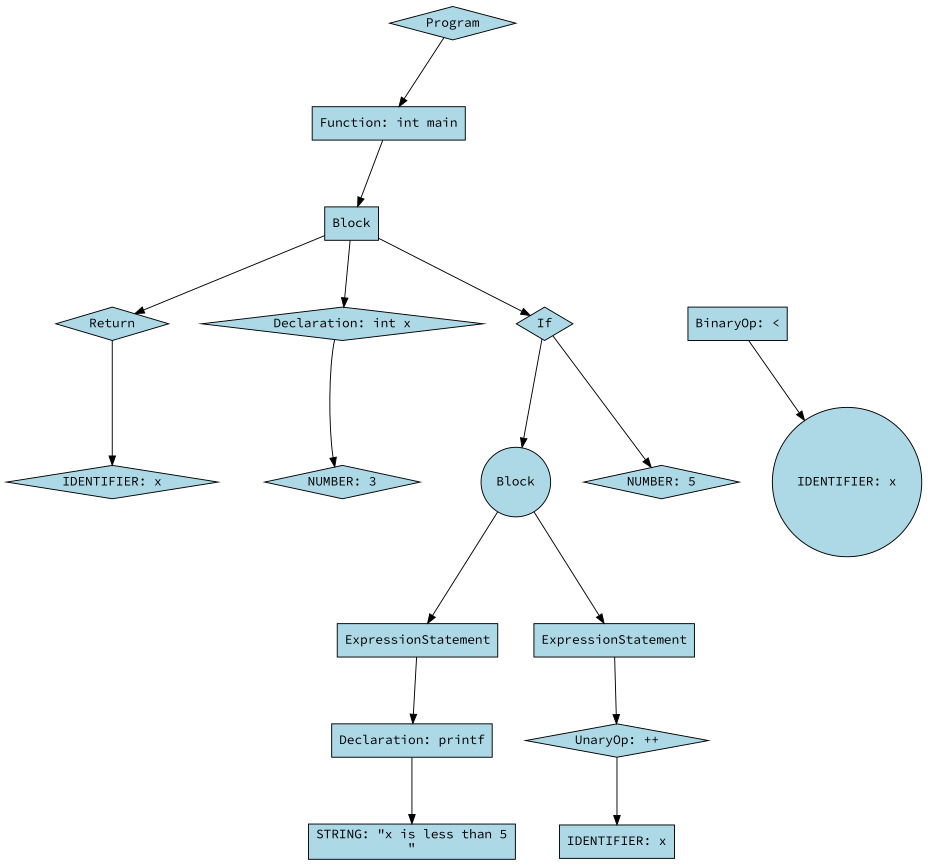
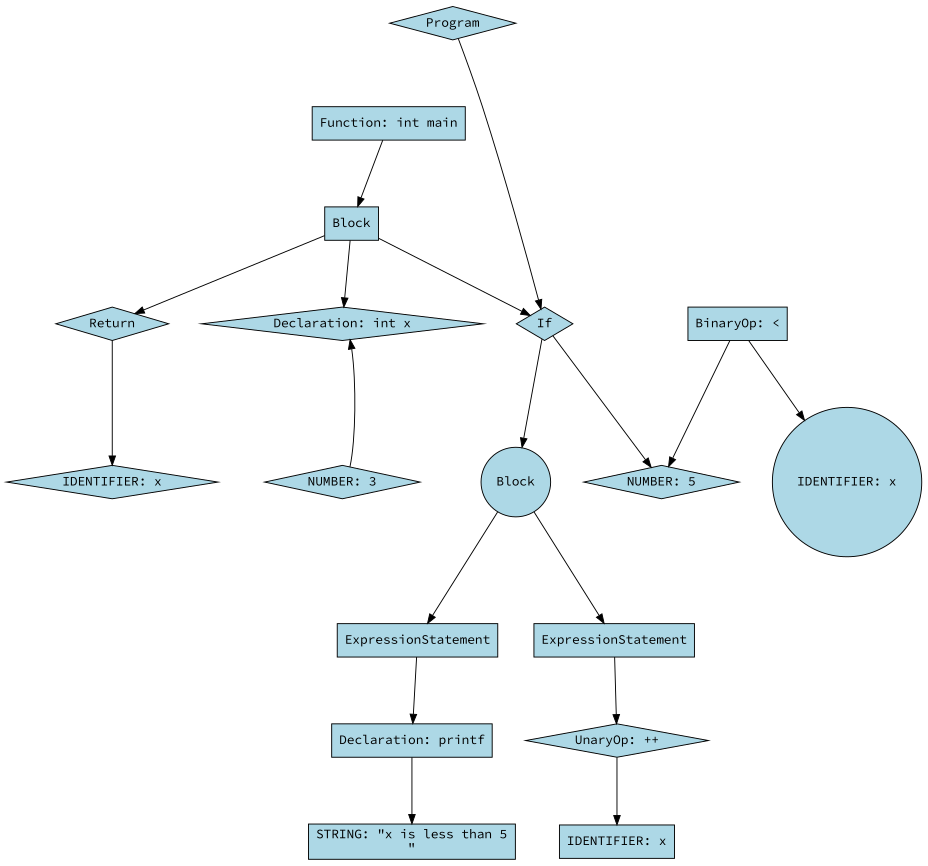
edge "Program" -> "Function: int main": now "Program" -> "If"
edge "Declaration: int x" -> "NUMBER: 3": reversed
edge "BinaryOp: <" -> "NUMBER: 5": added
